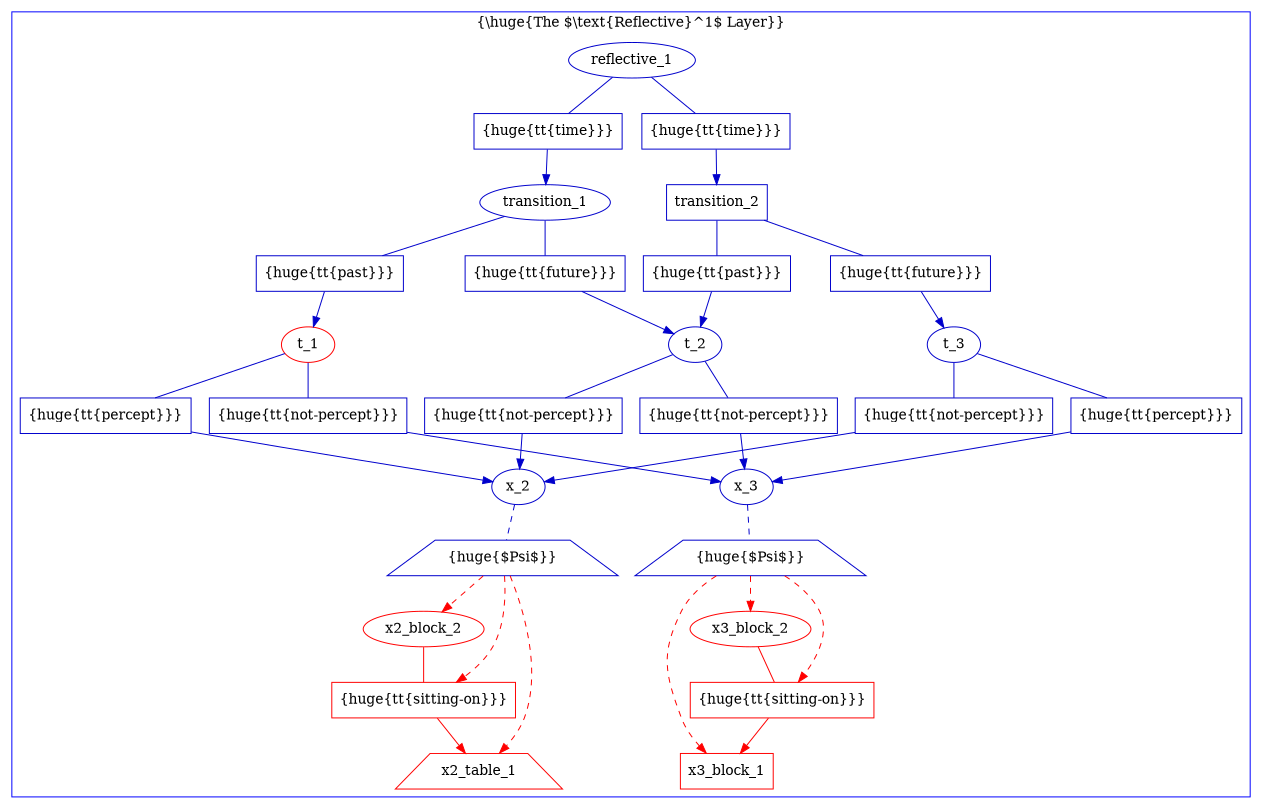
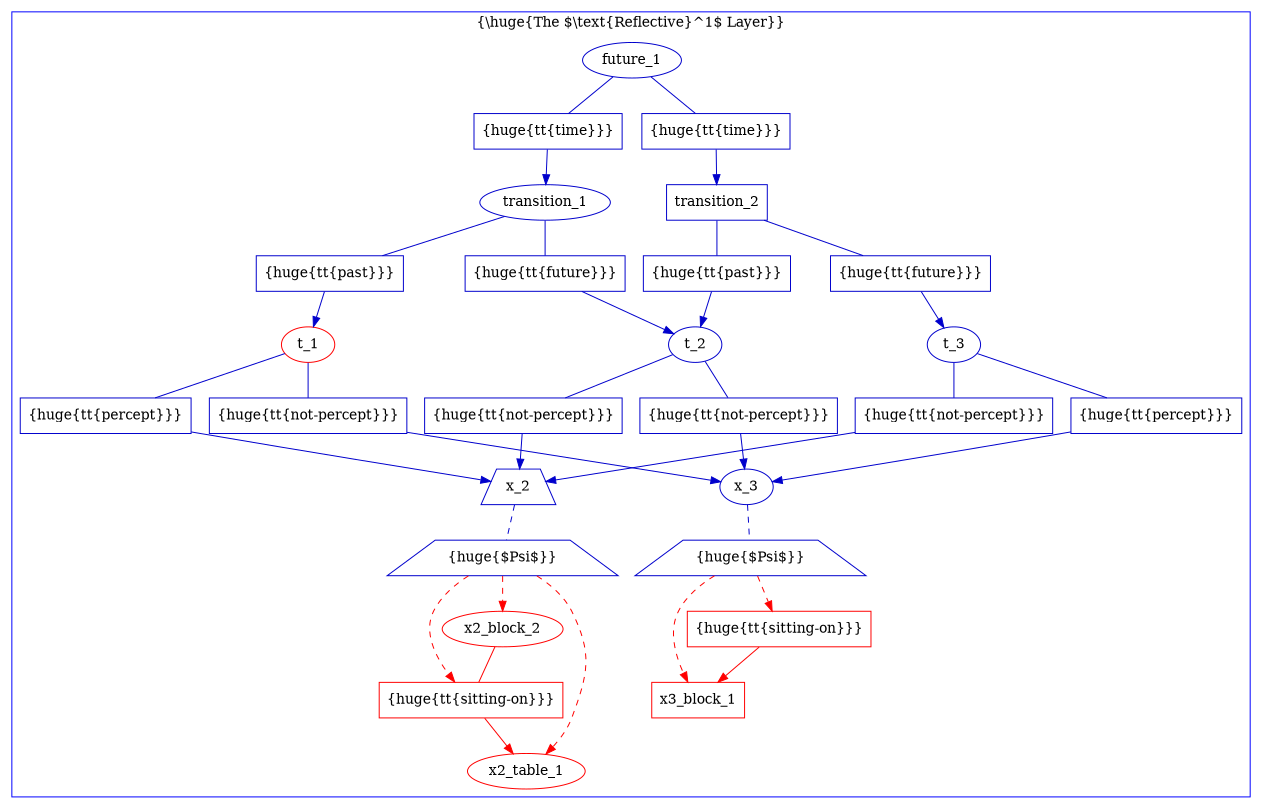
node "reflective_1": label "reflective_1" -> "future_1"
node "x_2": shape ellipse -> trapezium
node "x3_block_2": removed
node "x2_table_1": shape trapezium -> ellipse
